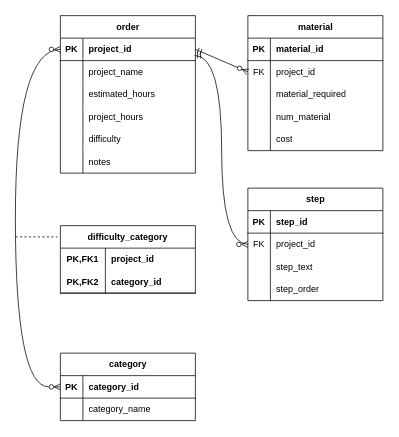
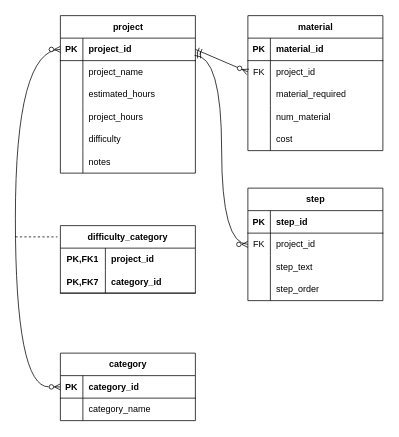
node "order": label "order" -> "project"
node "PK,FK2": label "PK,FK2" -> "PK,FK7"
